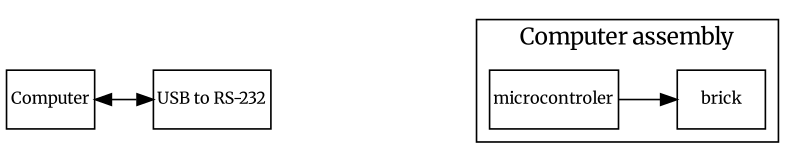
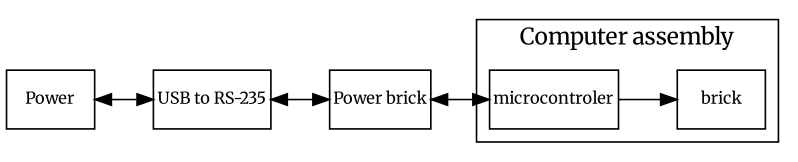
node "Computer": label "Computer" -> "Power"
node "USB to RS-232": label "USB to RS-232" -> "USB to RS-235"
node "Power brick": added
